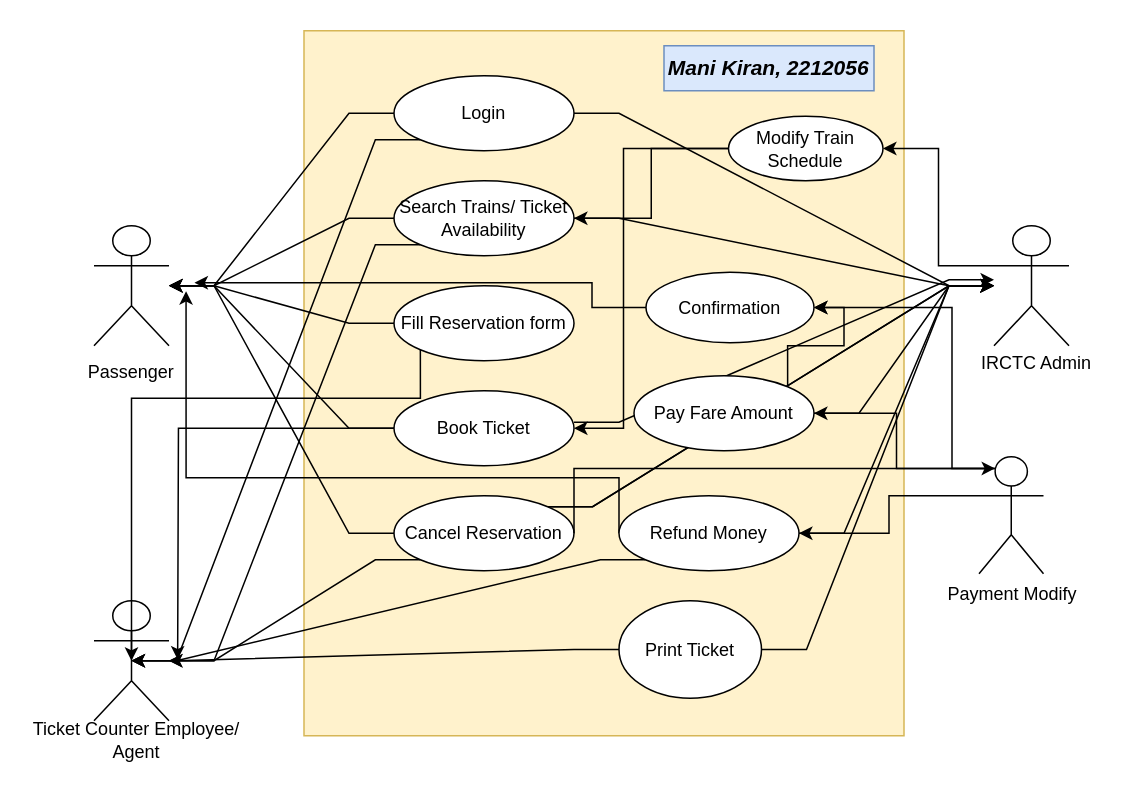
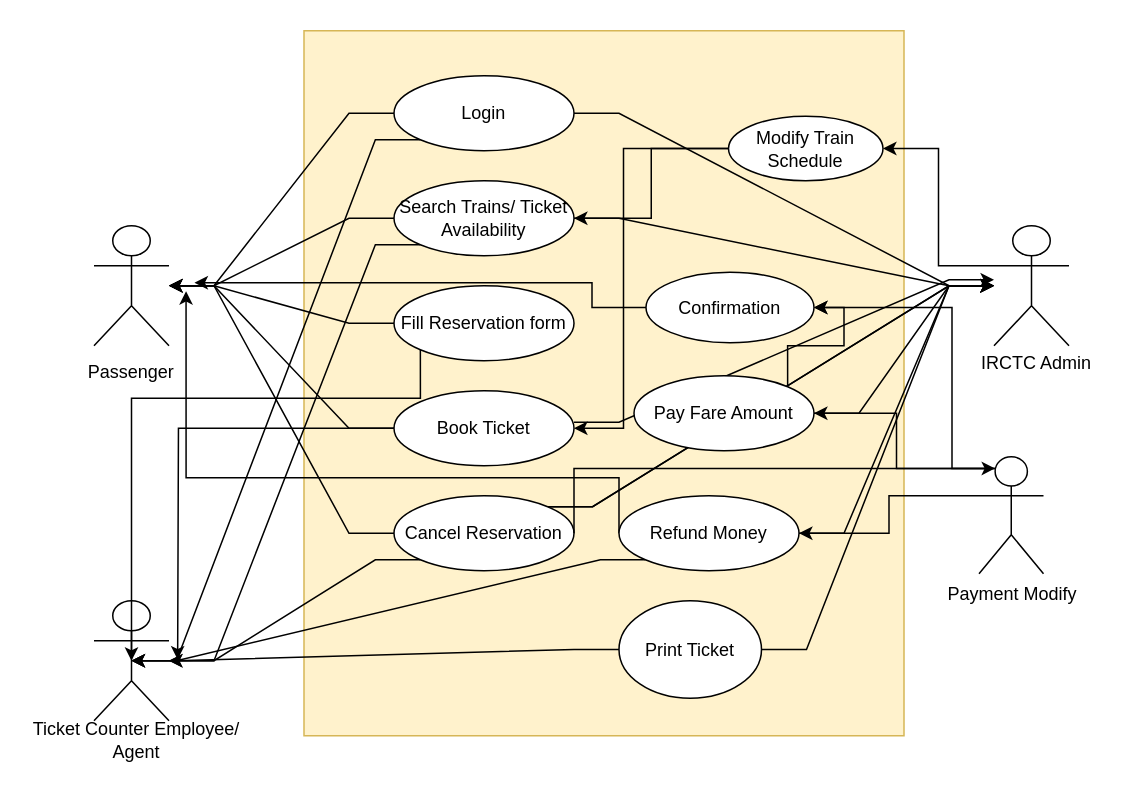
node "Mani Kiran, 2212056": removed
